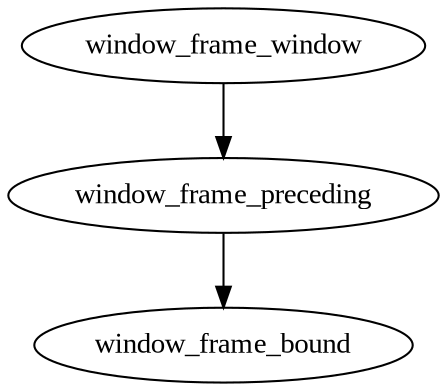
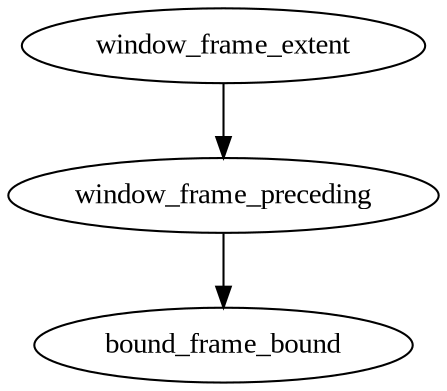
node "window_frame_window": label "window_frame_window" -> "window_frame_extent"
node "window_frame_bound": label "window_frame_bound" -> "bound_frame_bound"
